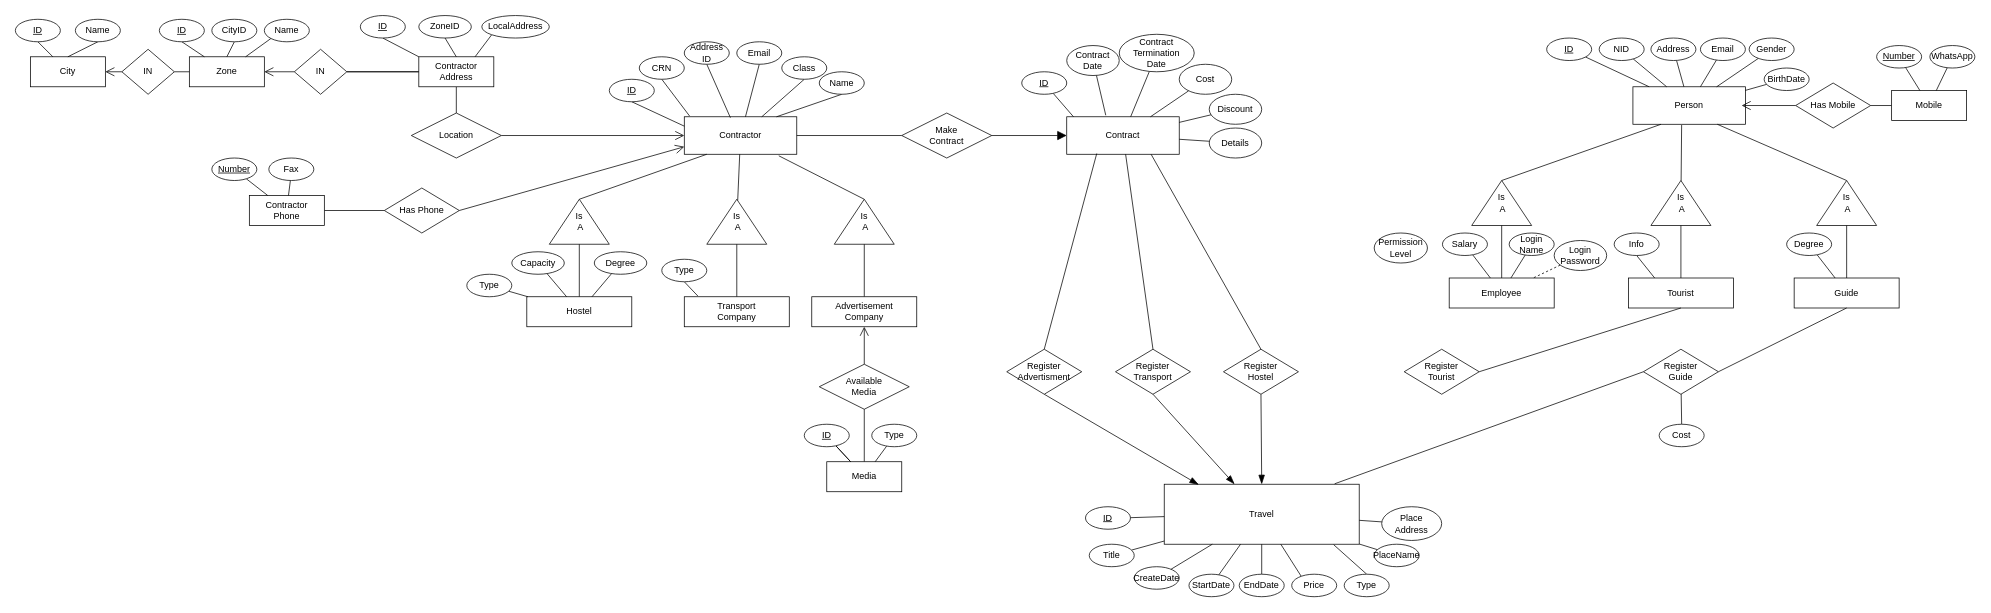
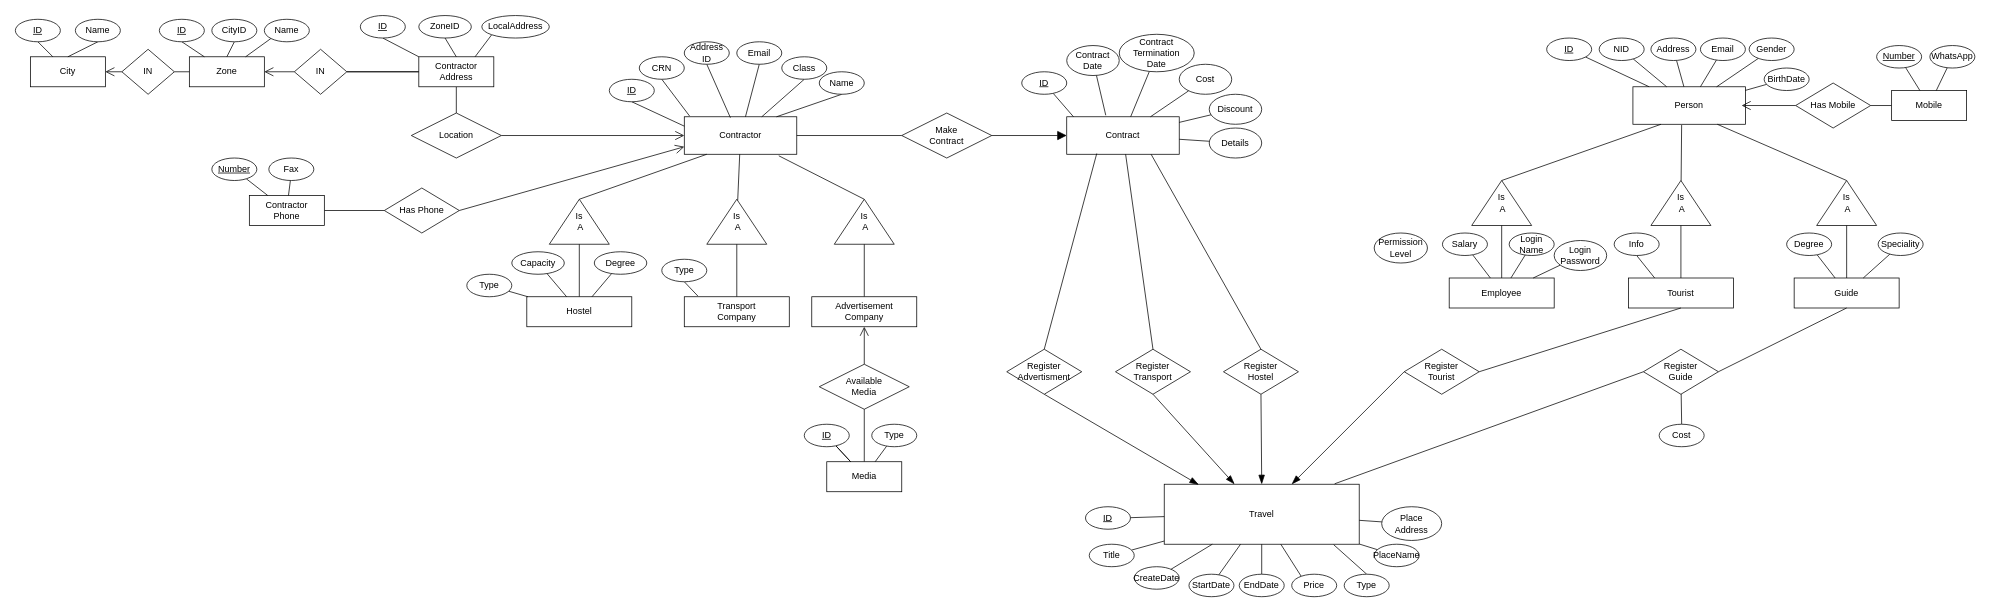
node "Speciality": added
edge "Speciality" -- "Guide": added
edge "Login Password" -- "Employee": style dashed -> solid
edge "Register Tourist" -> "Travel": added
